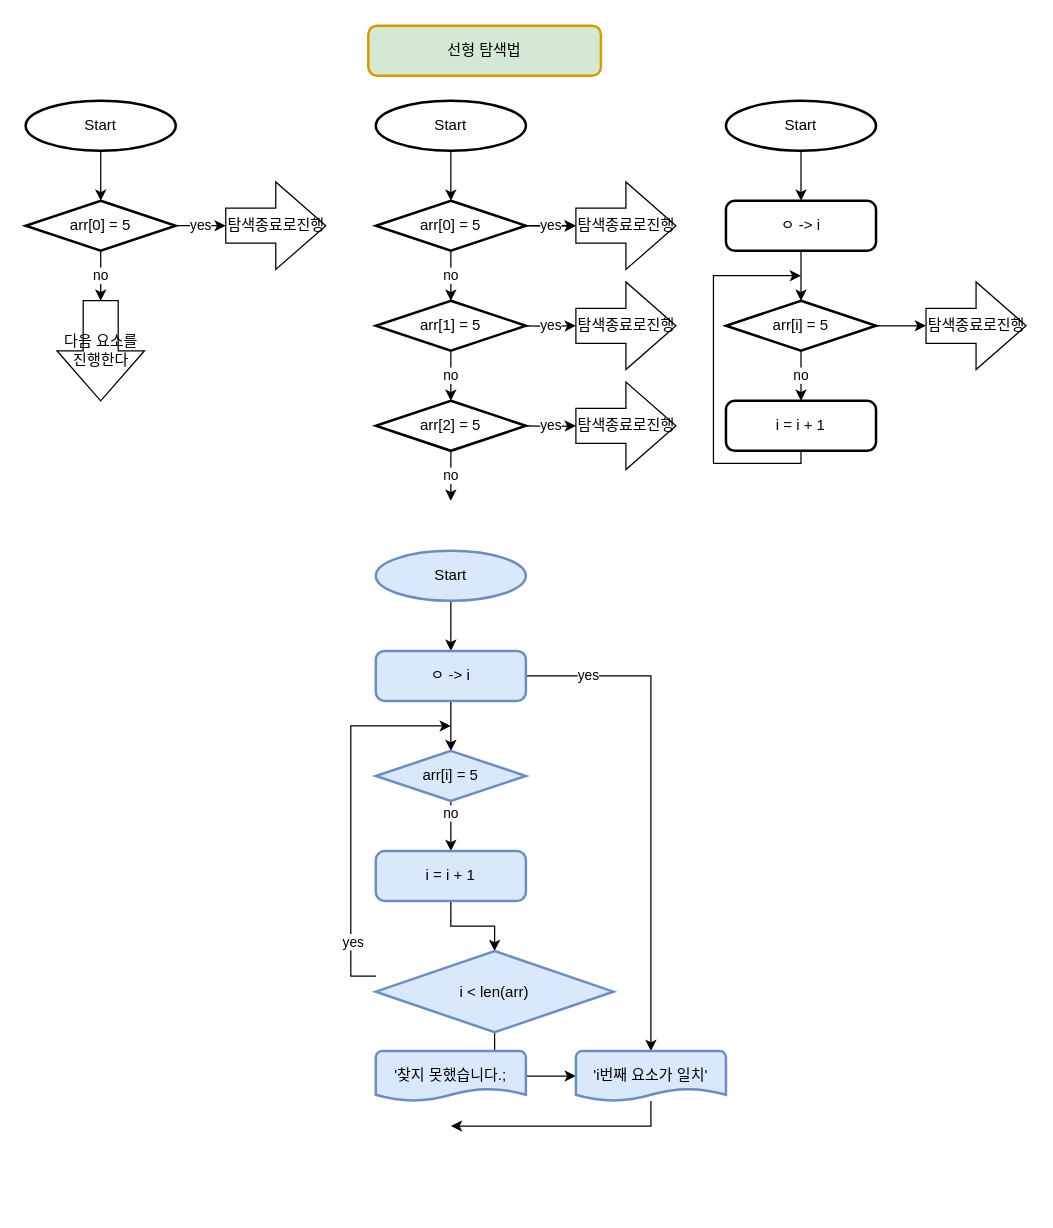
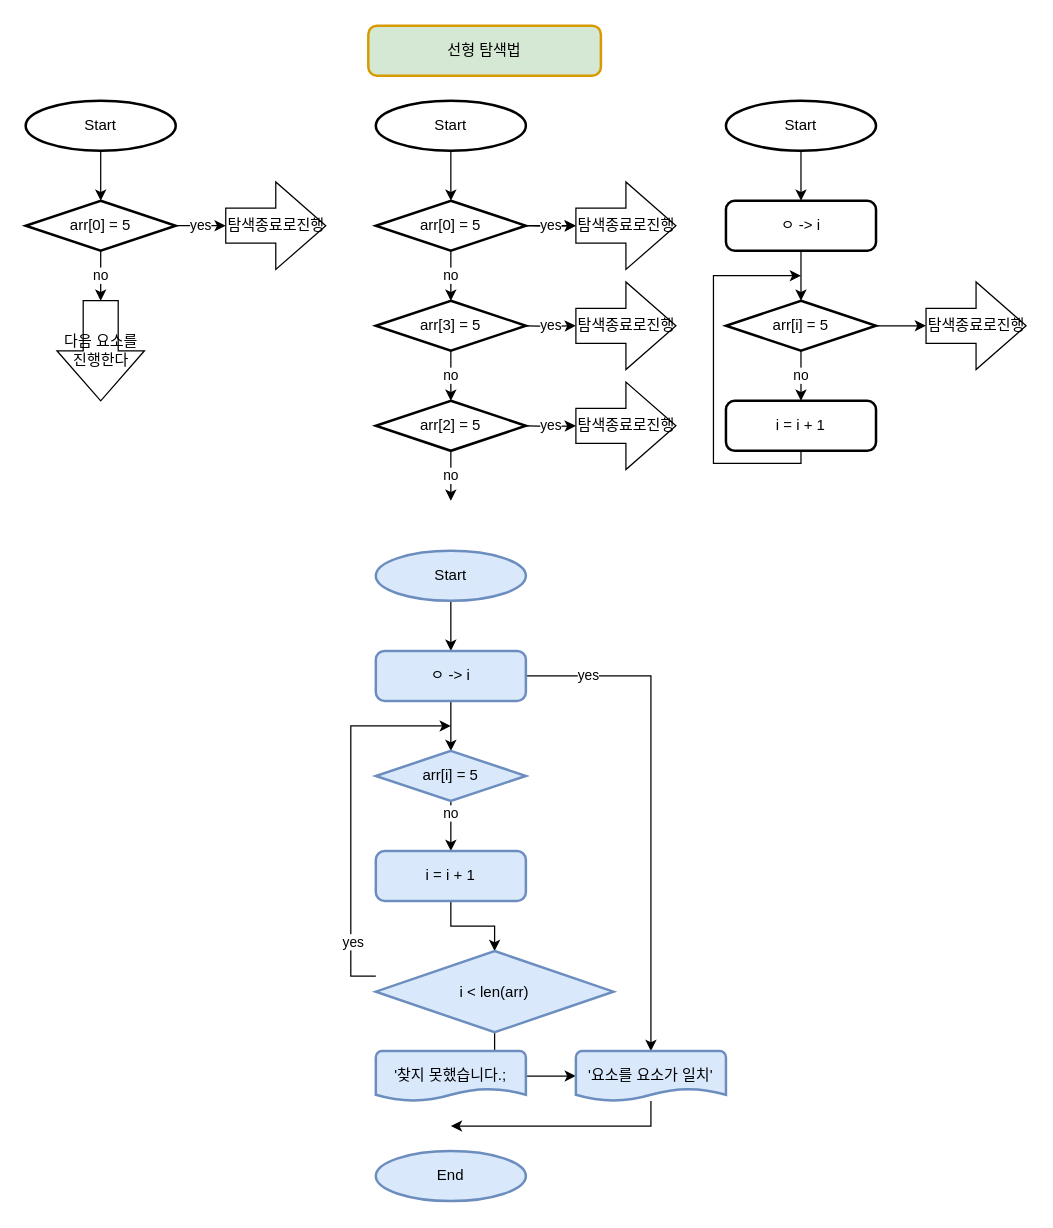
node "arr[1] = 5": label "arr[1] = 5" -> "arr[3] = 5"
node "'i번째 요소가 일치'": label "'i번째 요소가 일치'" -> "'요소를 요소가 일치'"
node "End": added
